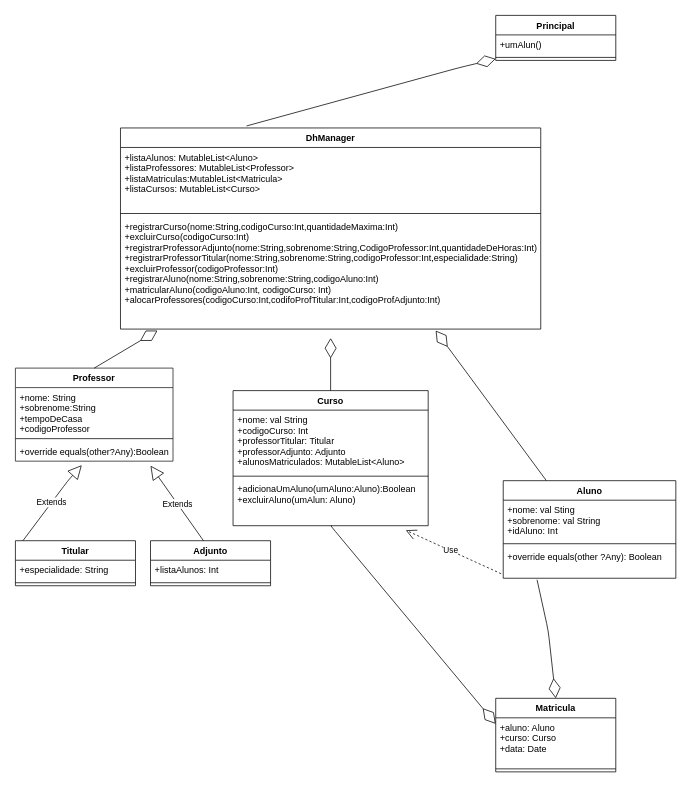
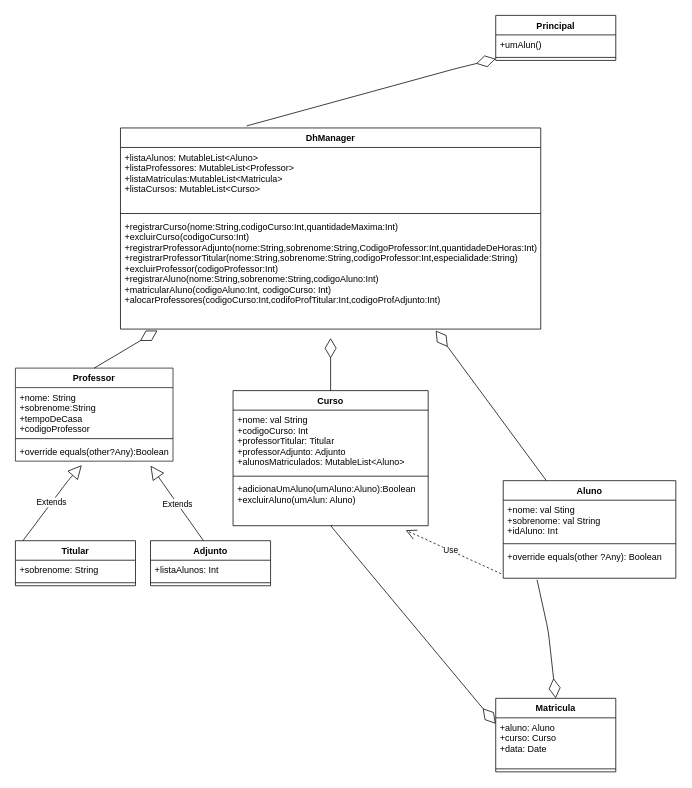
node "+especialidade: String": label "+especialidade: String" -> "+sobrenome: String"
